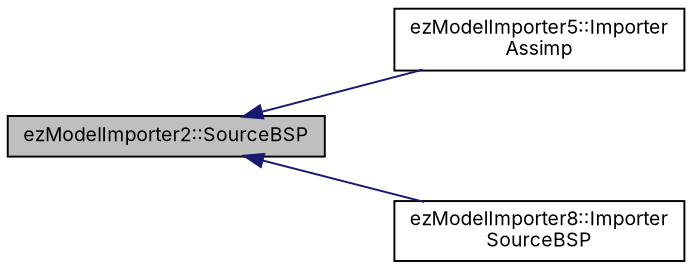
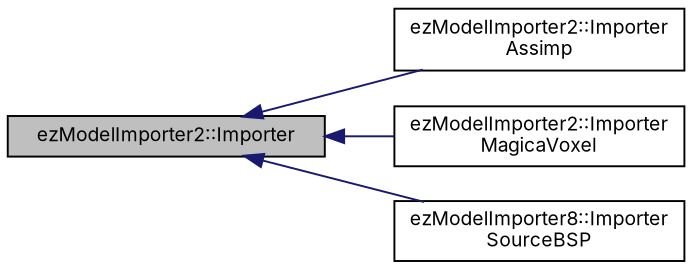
node "ezModelImporter5::Importer Assimp": label "ezModelImporter5::Importer Assimp" -> "ezModelImporter2::Importer Assimp"
node "ezModelImporter2::SourceBSP": label "ezModelImporter2::SourceBSP" -> "ezModelImporter2::Importer"
node "ezModelImporter2::Importer MagicaVoxel": added
